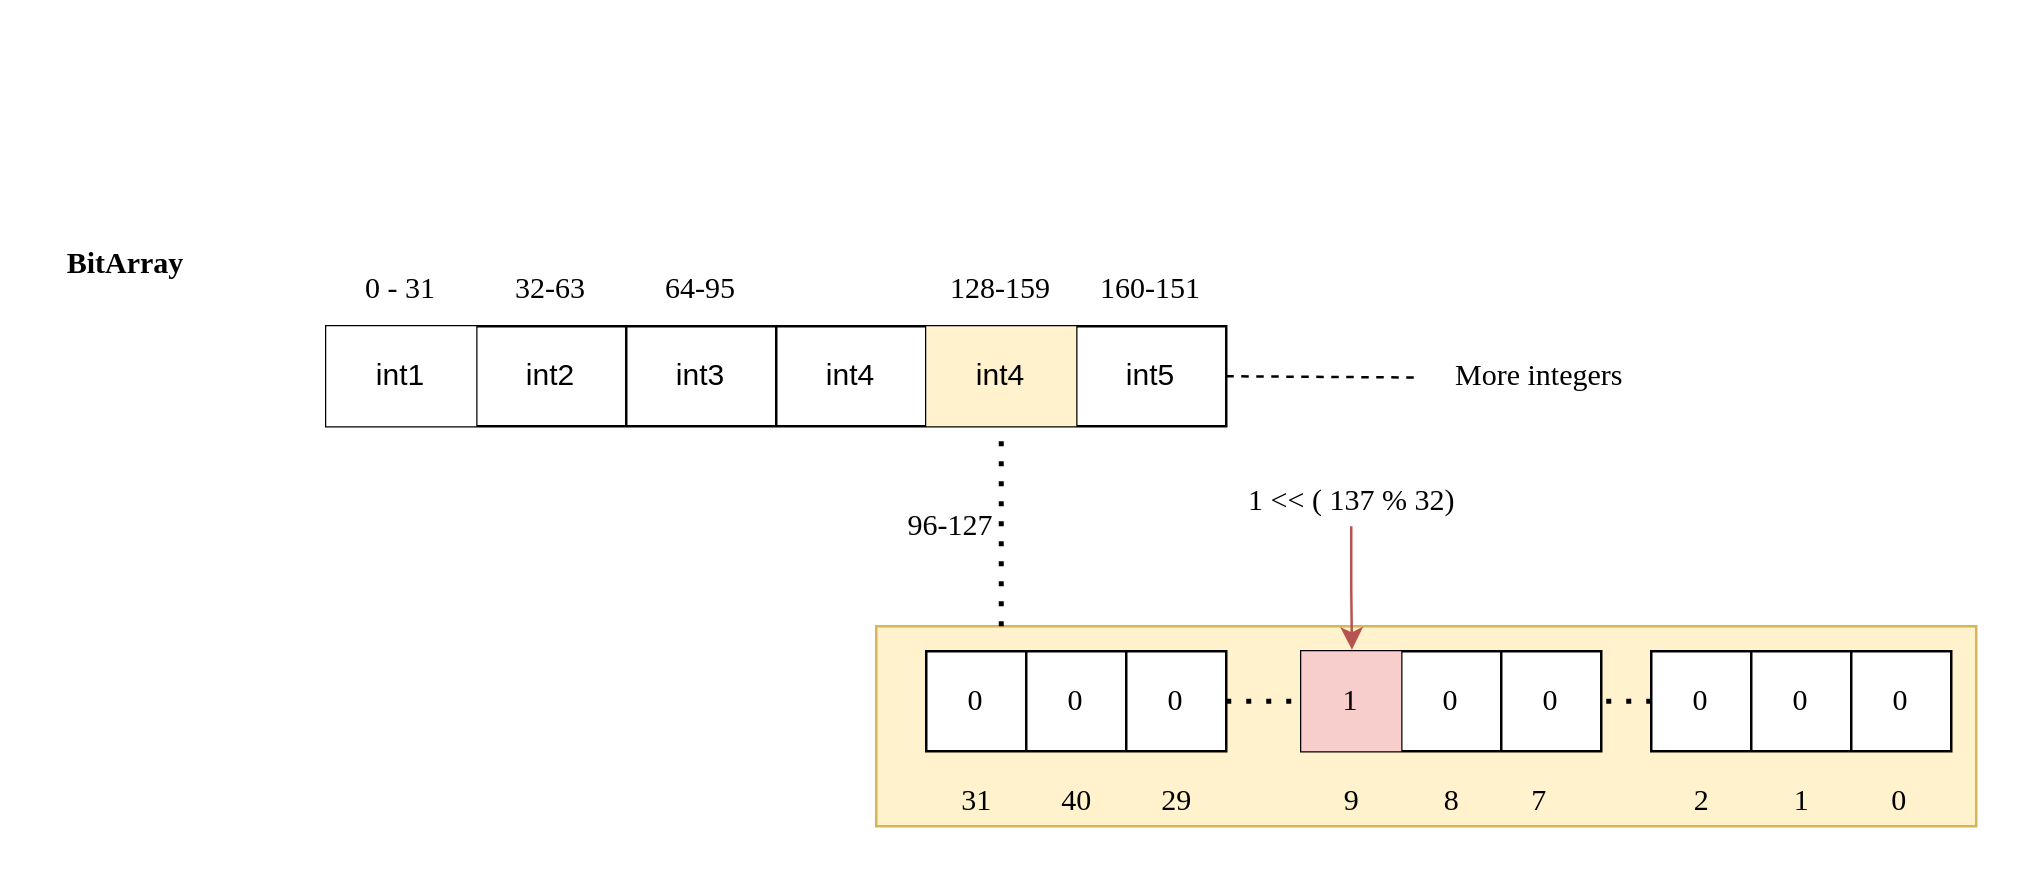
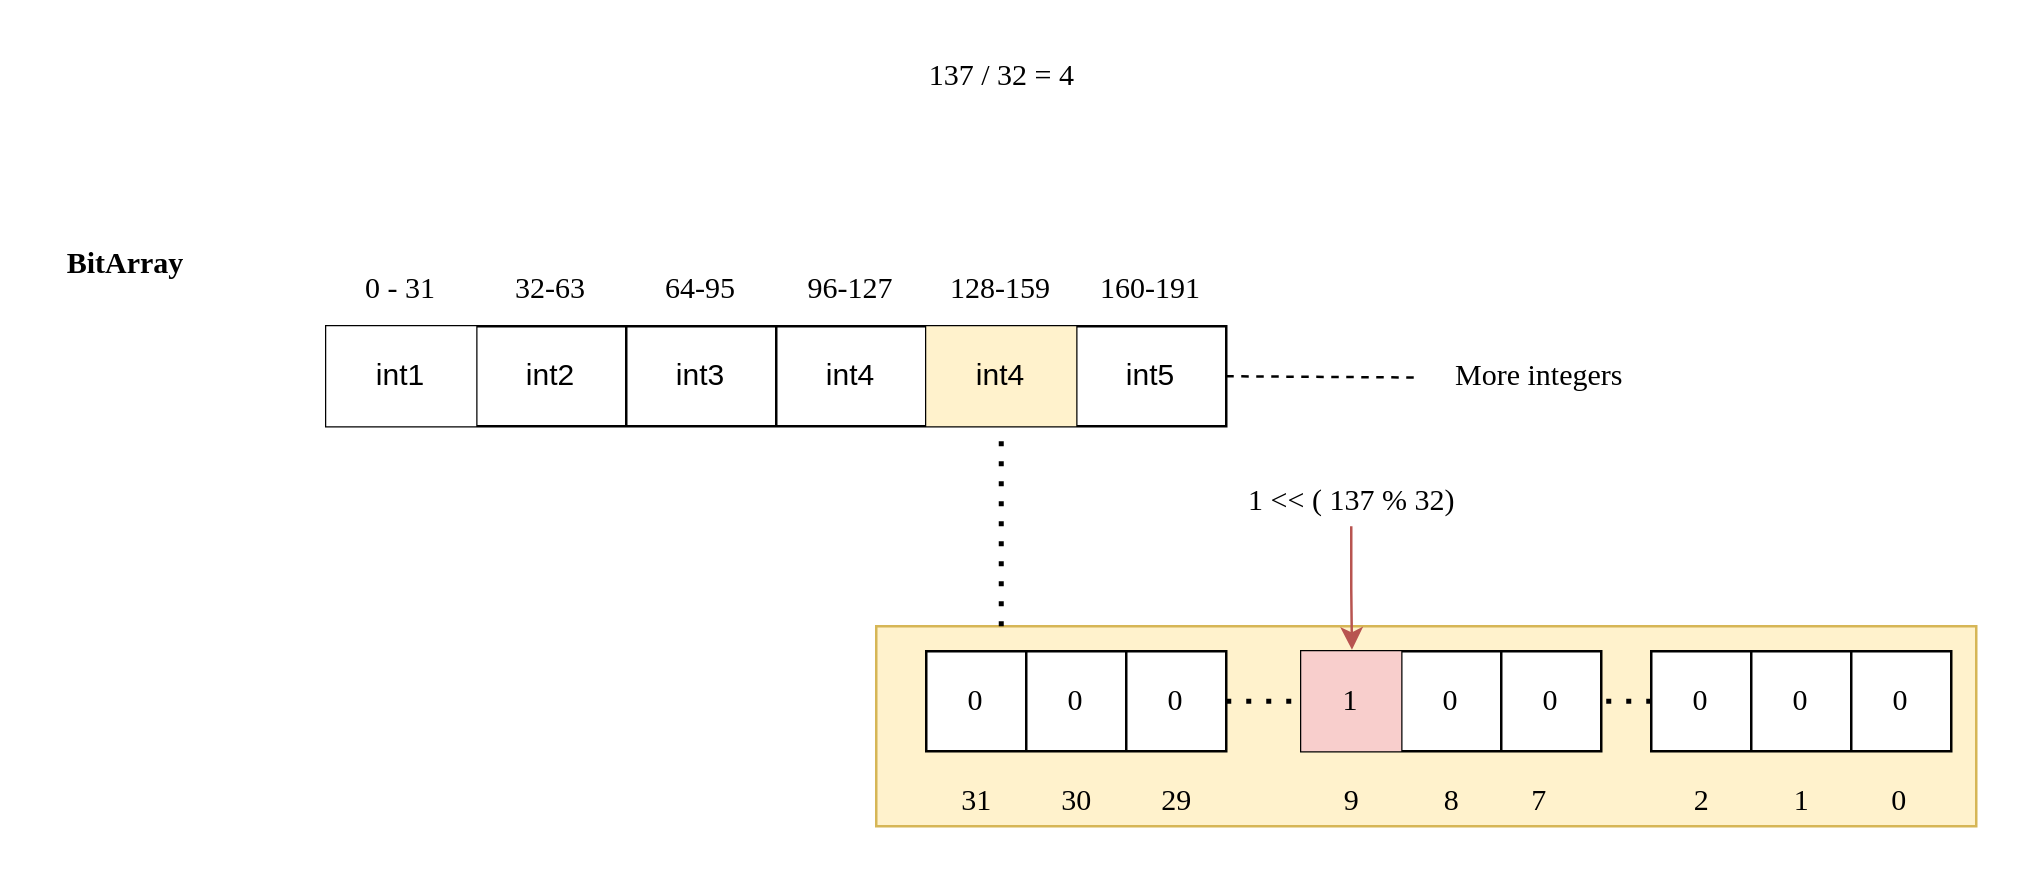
node "137 / 32 = 4": added
node "160-151": label "160-151" -> "160-191"
node "96-127": moved (951, 526) -> (851, 289)
node "40": label "40" -> "30"
